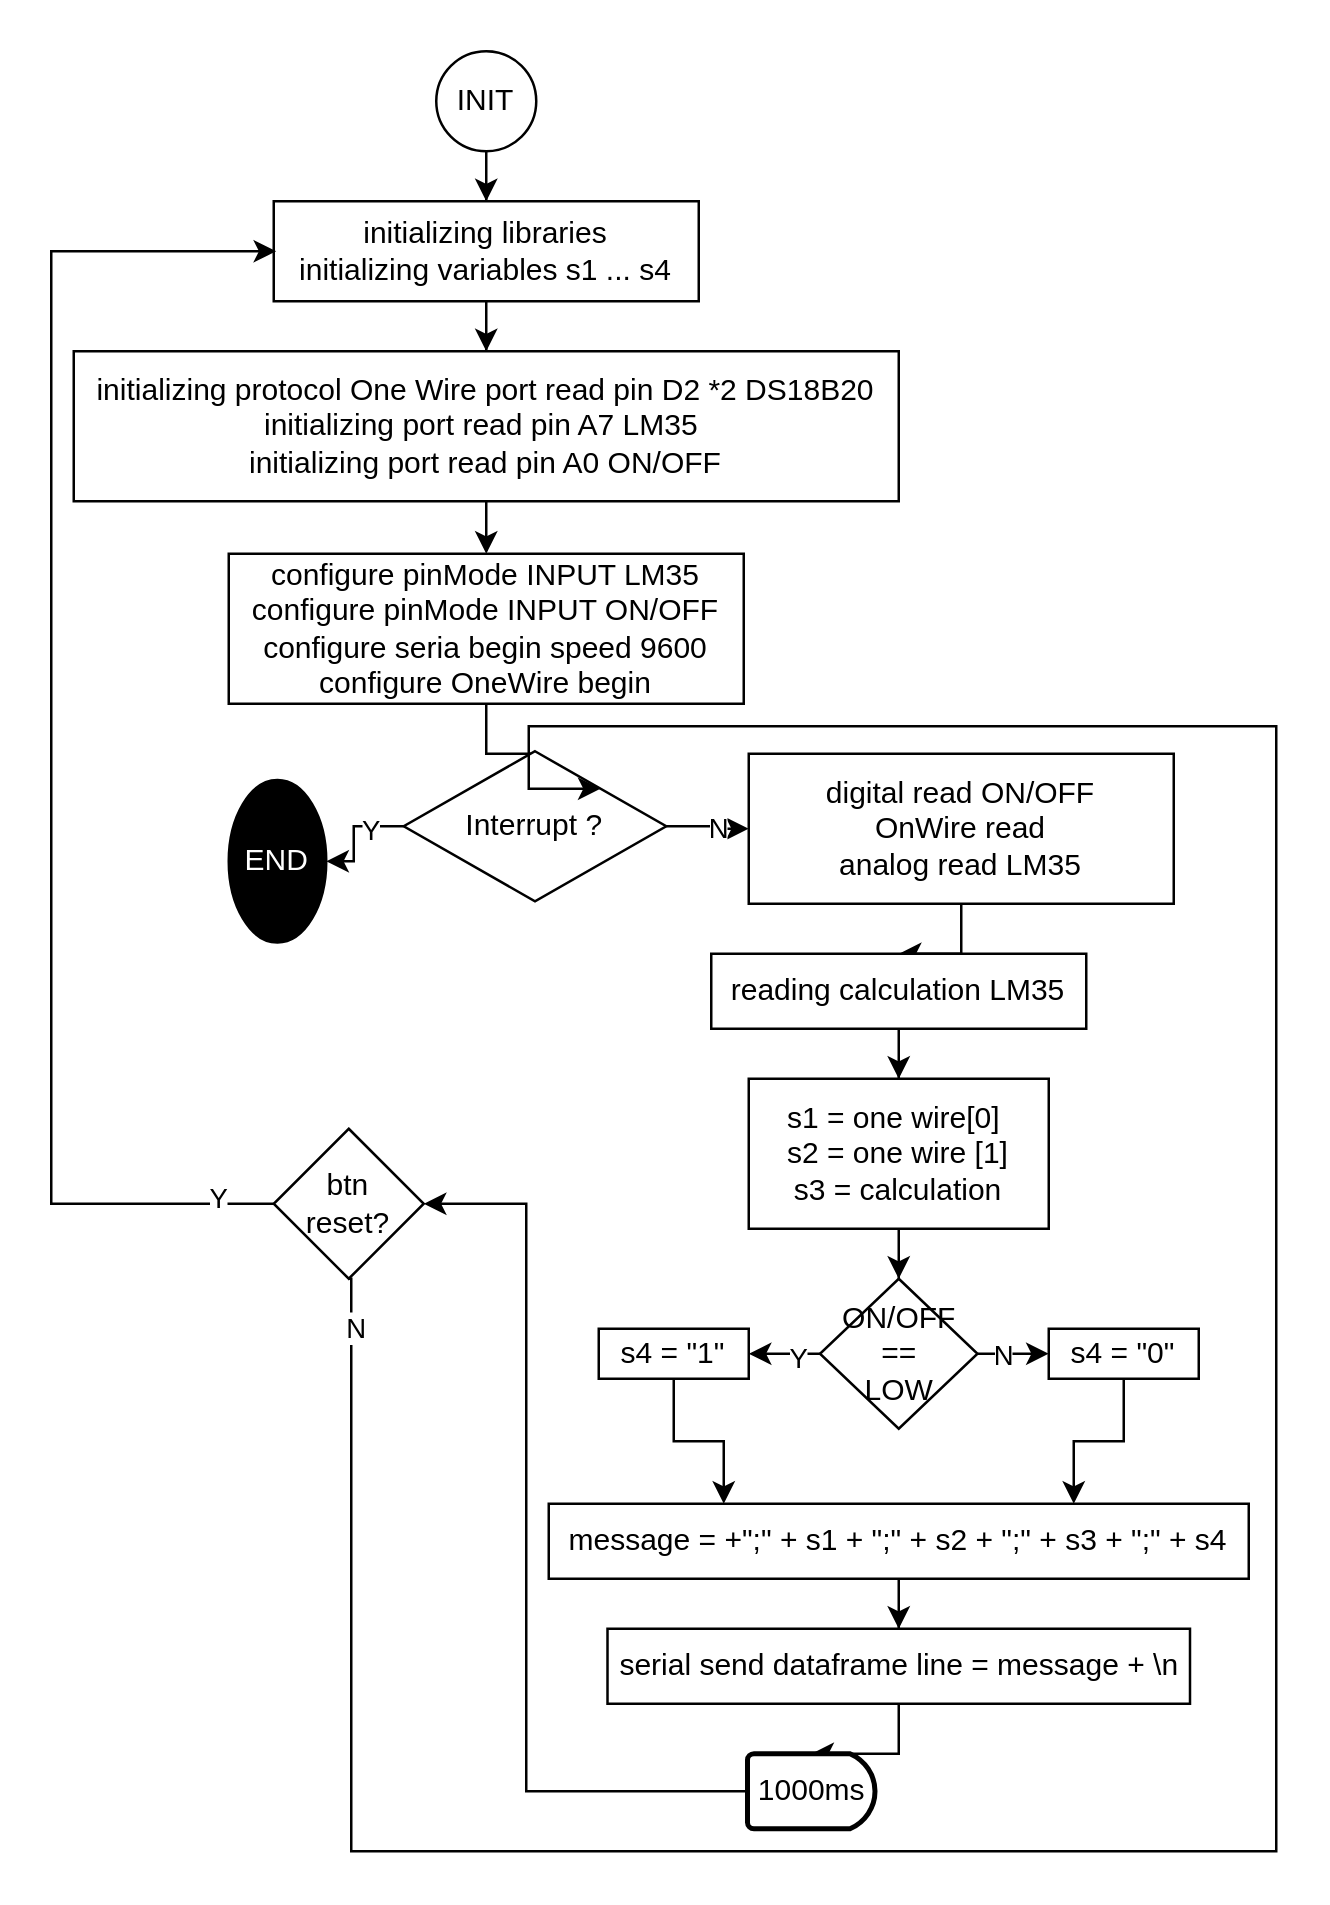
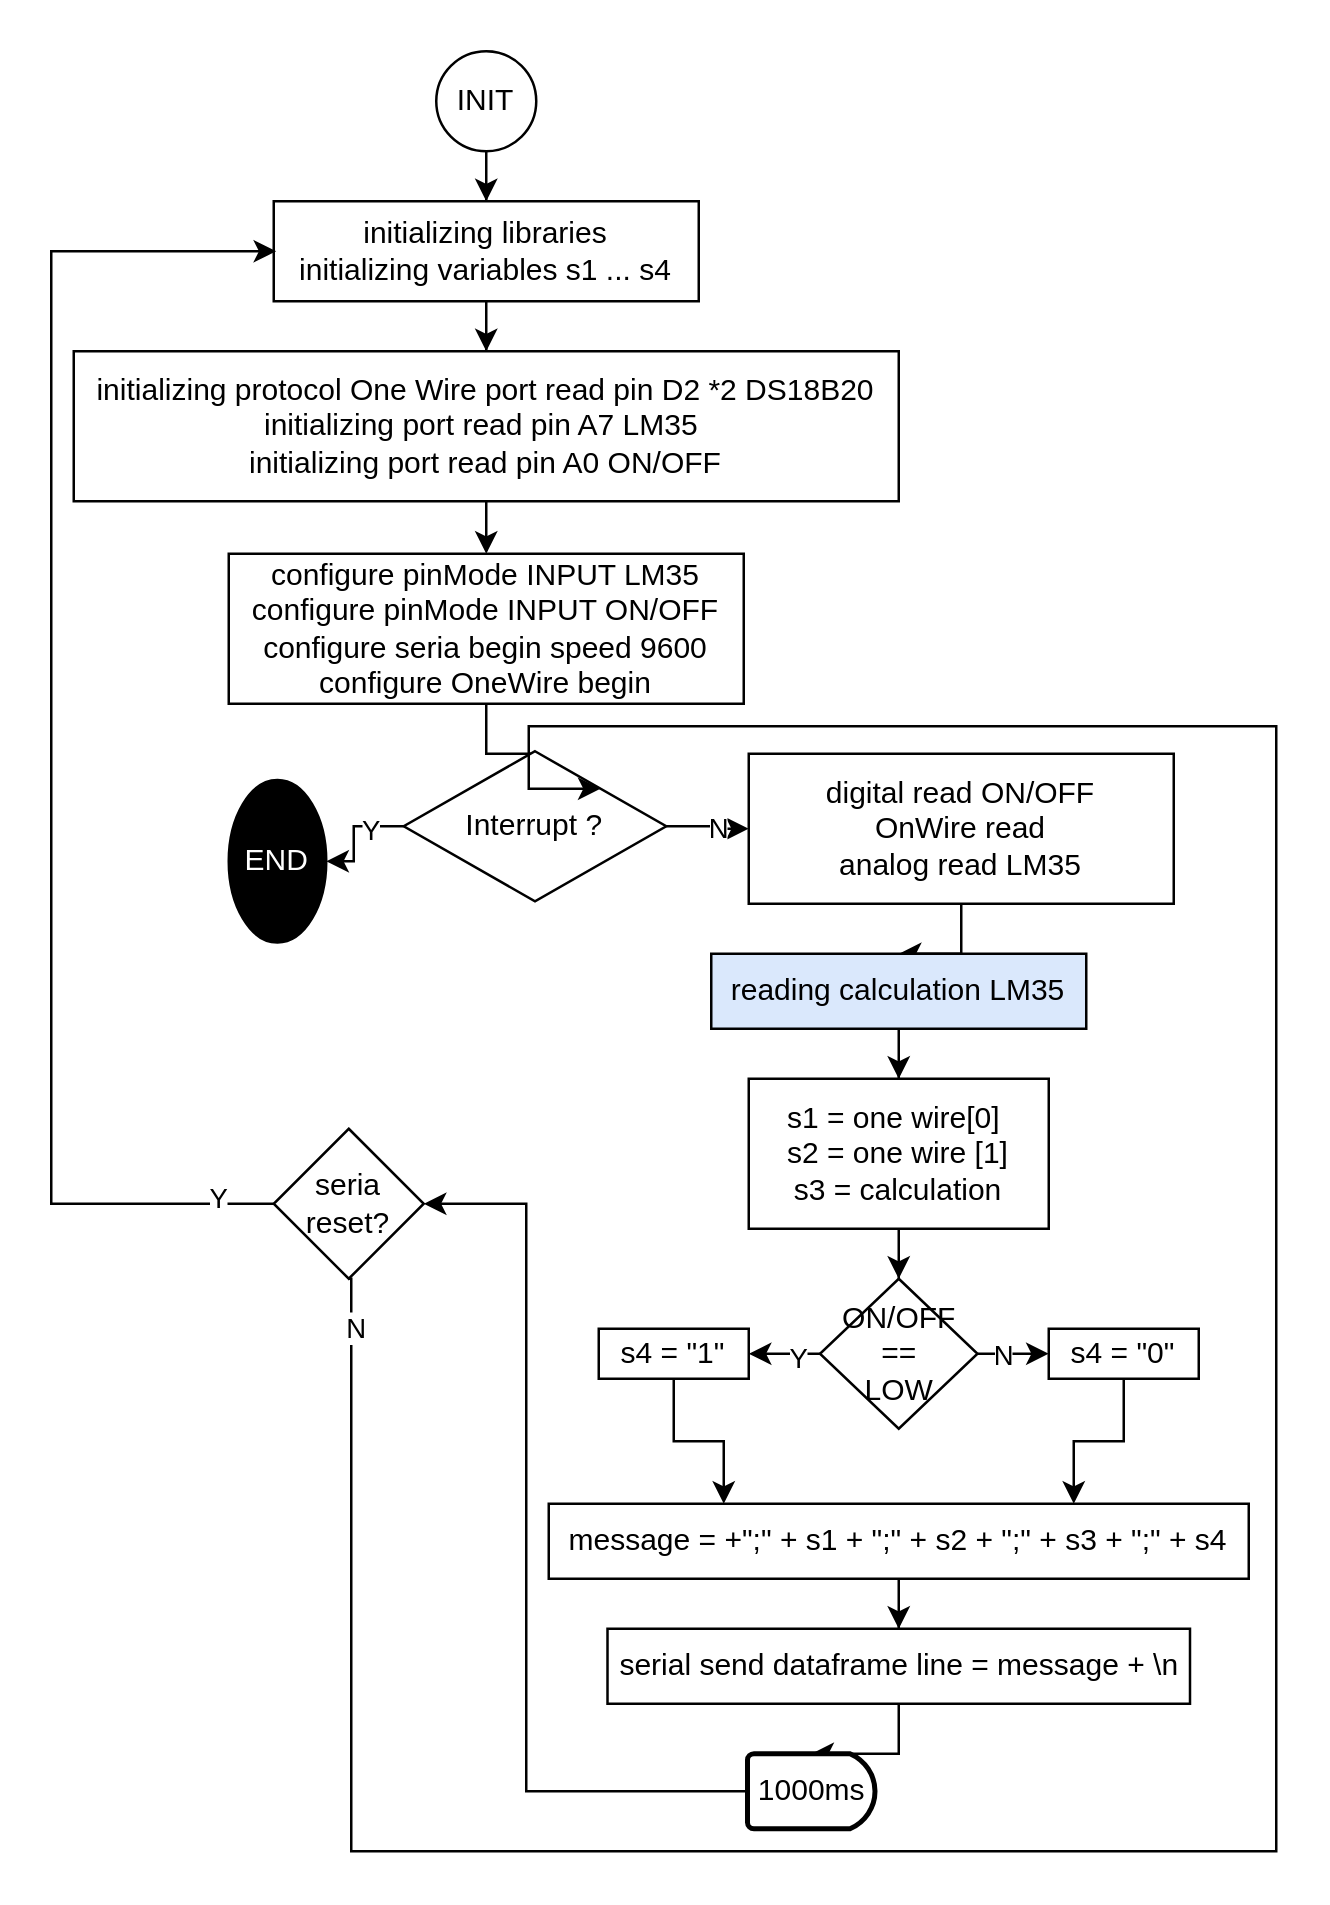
node "reading calculation LM35": fillcolor #ffffff -> #dae8fc
node "btn reset?": label "btn reset?" -> "seria reset?"
